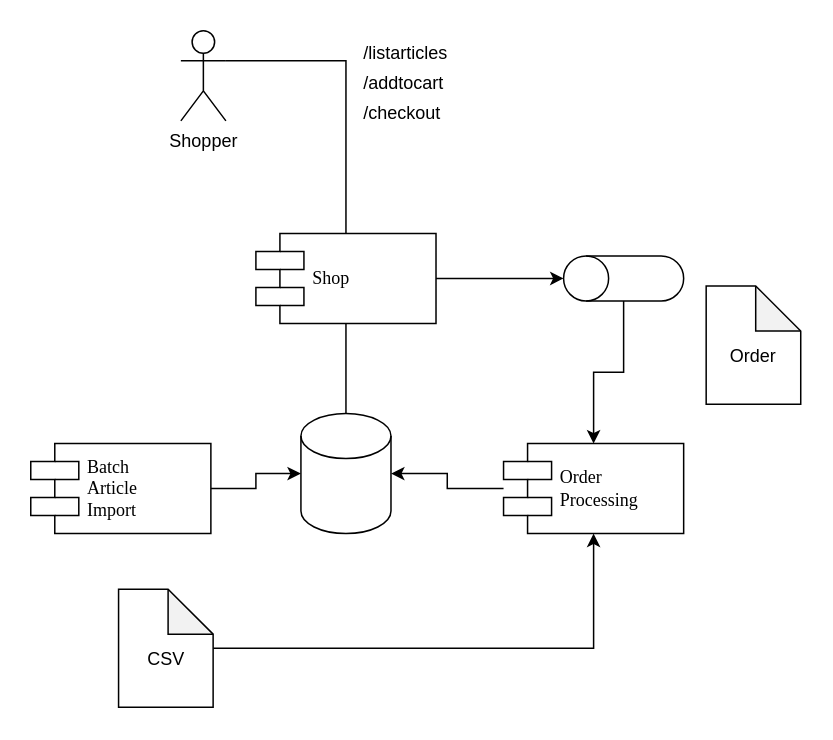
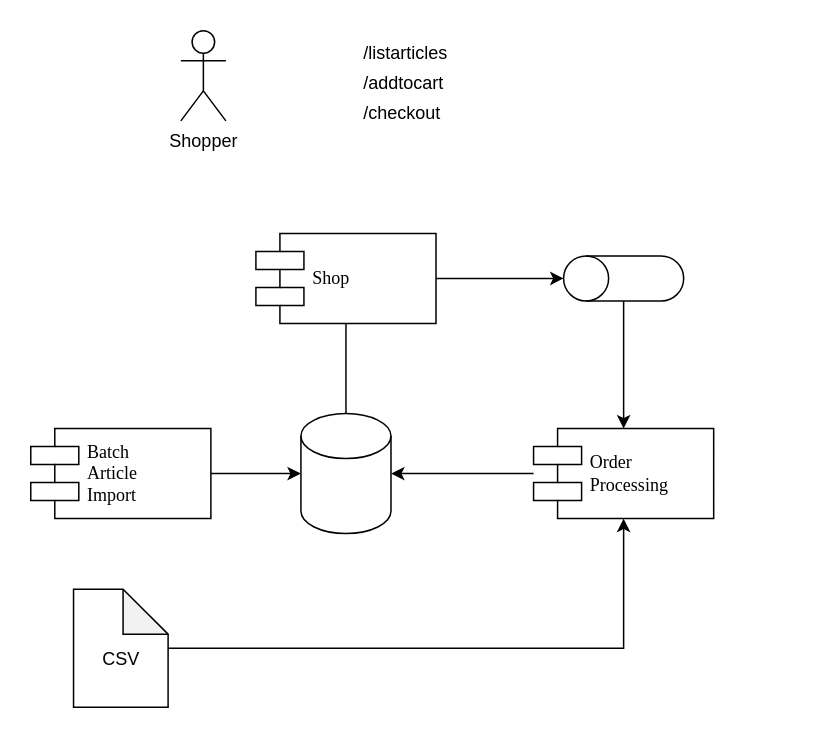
edge "Shopper" -- "Shop": removed
node "Order": removed
node "Batch Article Import": moved (121, 488) -> (121, 473)
node "Order Processing": moved (593, 488) -> (623, 473)
node "CSV": moved (166, 648) -> (121, 648)
